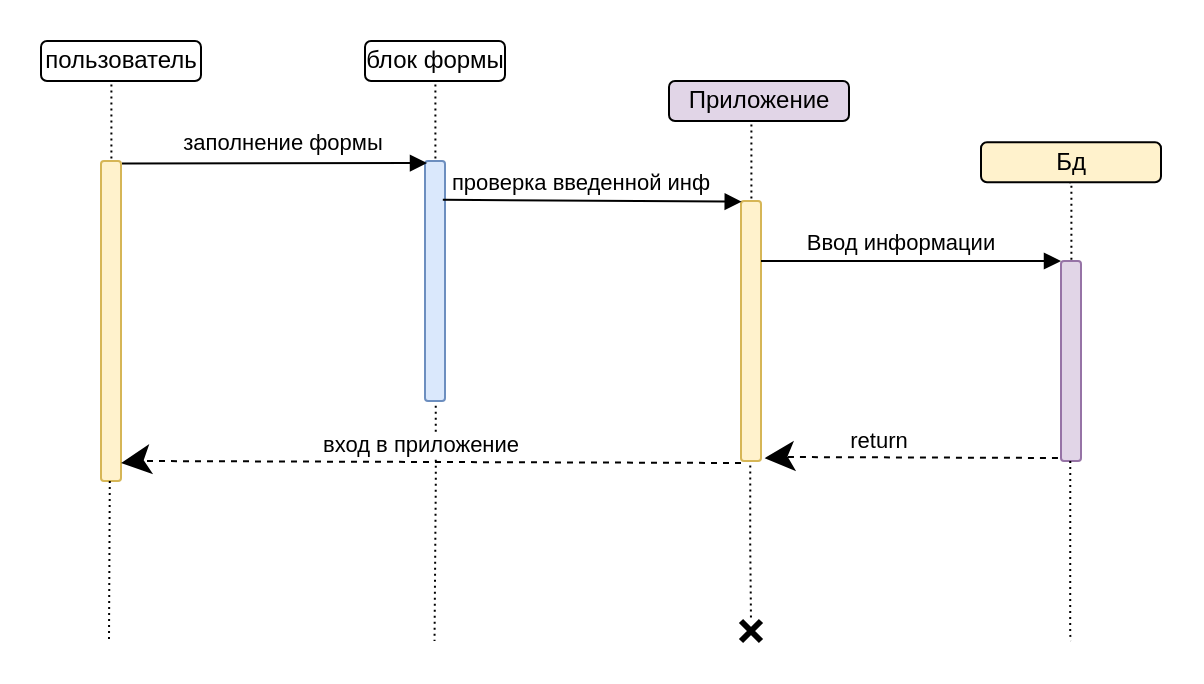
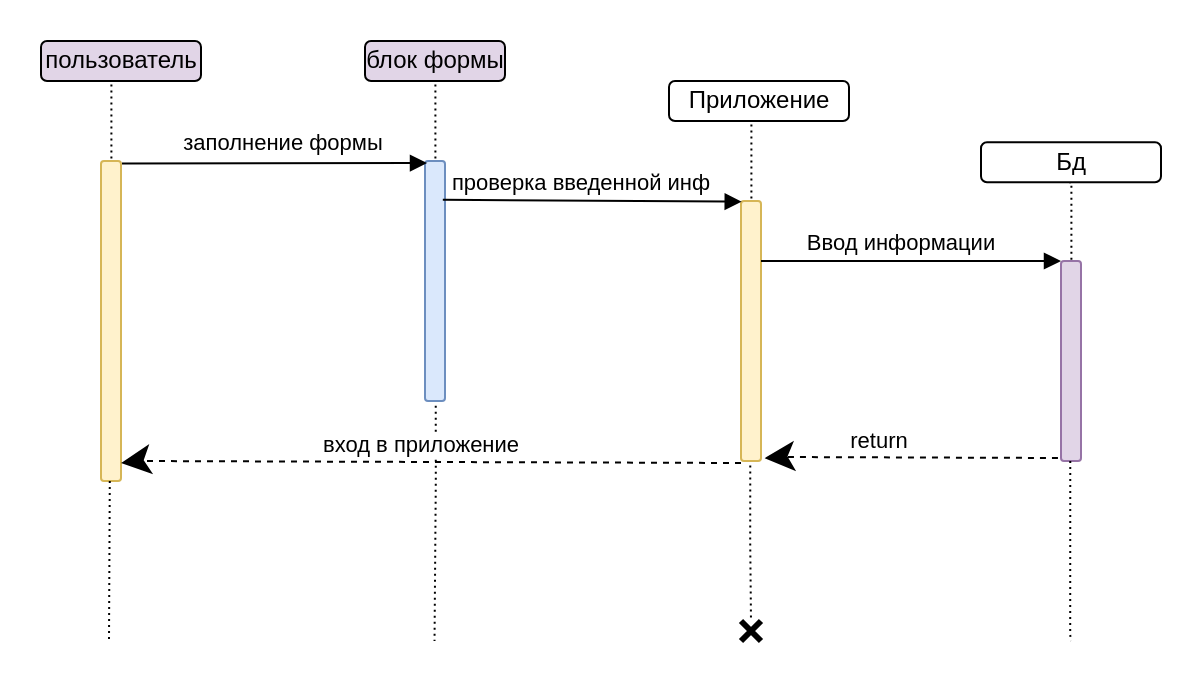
node "пользователь": fillcolor #ffffff -> #e1d5e7
node "блок формы": fillcolor #ffffff -> #e1d5e7
node "Приложение": fillcolor #e1d5e7 -> #ffffff
node "Бд": fillcolor #fff2cc -> #ffffff
